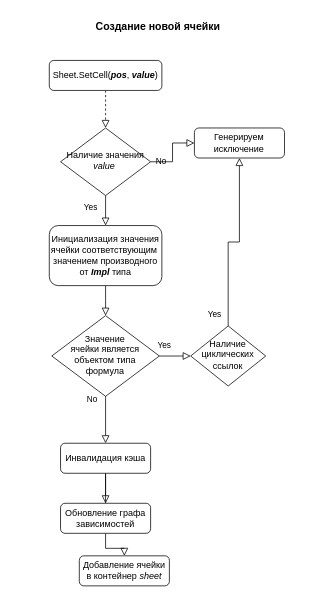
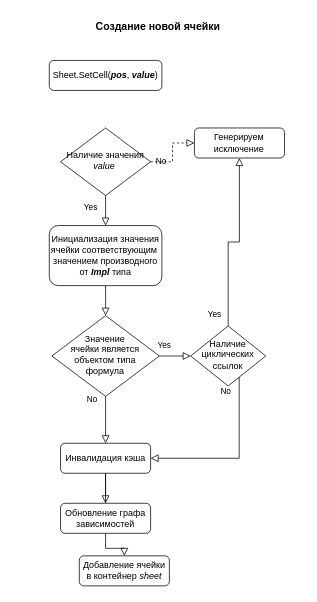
edge "Sheet.SetCell(pos, value)" -> "Наличие значения value": removed
edge "Наличие значения value" -> "Генерируем исключение": style solid -> dashed
edge "Наличие циклических ссылок" -> "Инвалидация кэша": added, label "No"
